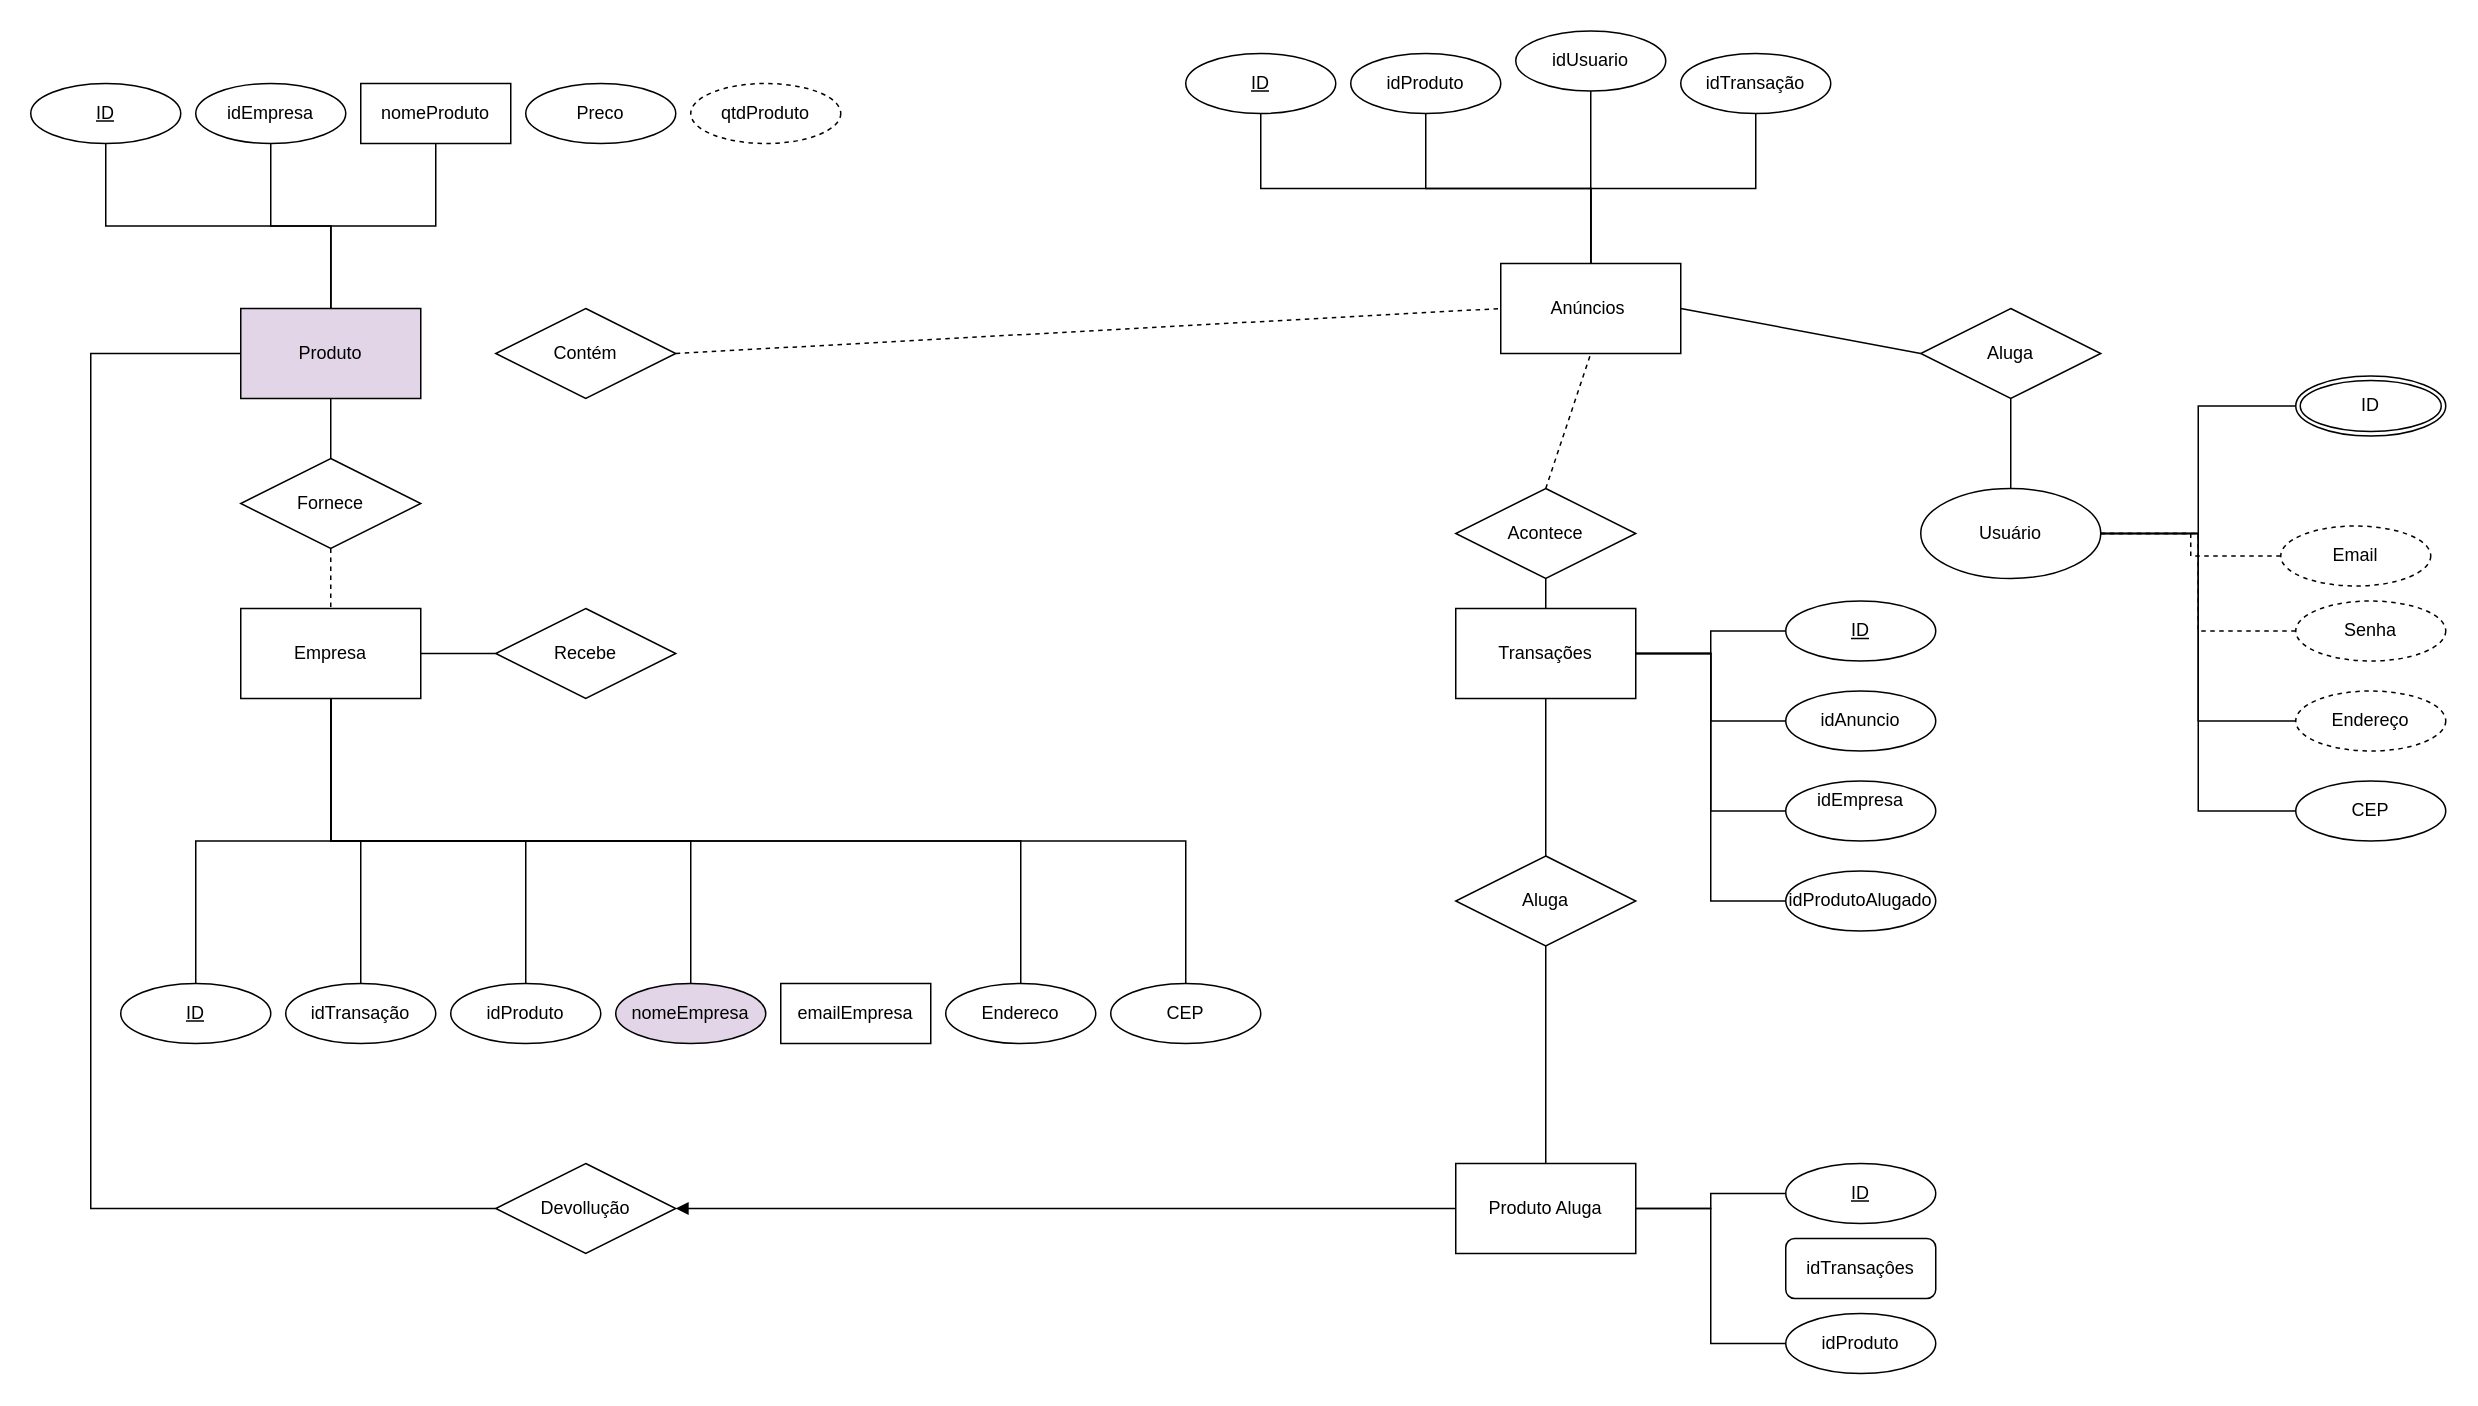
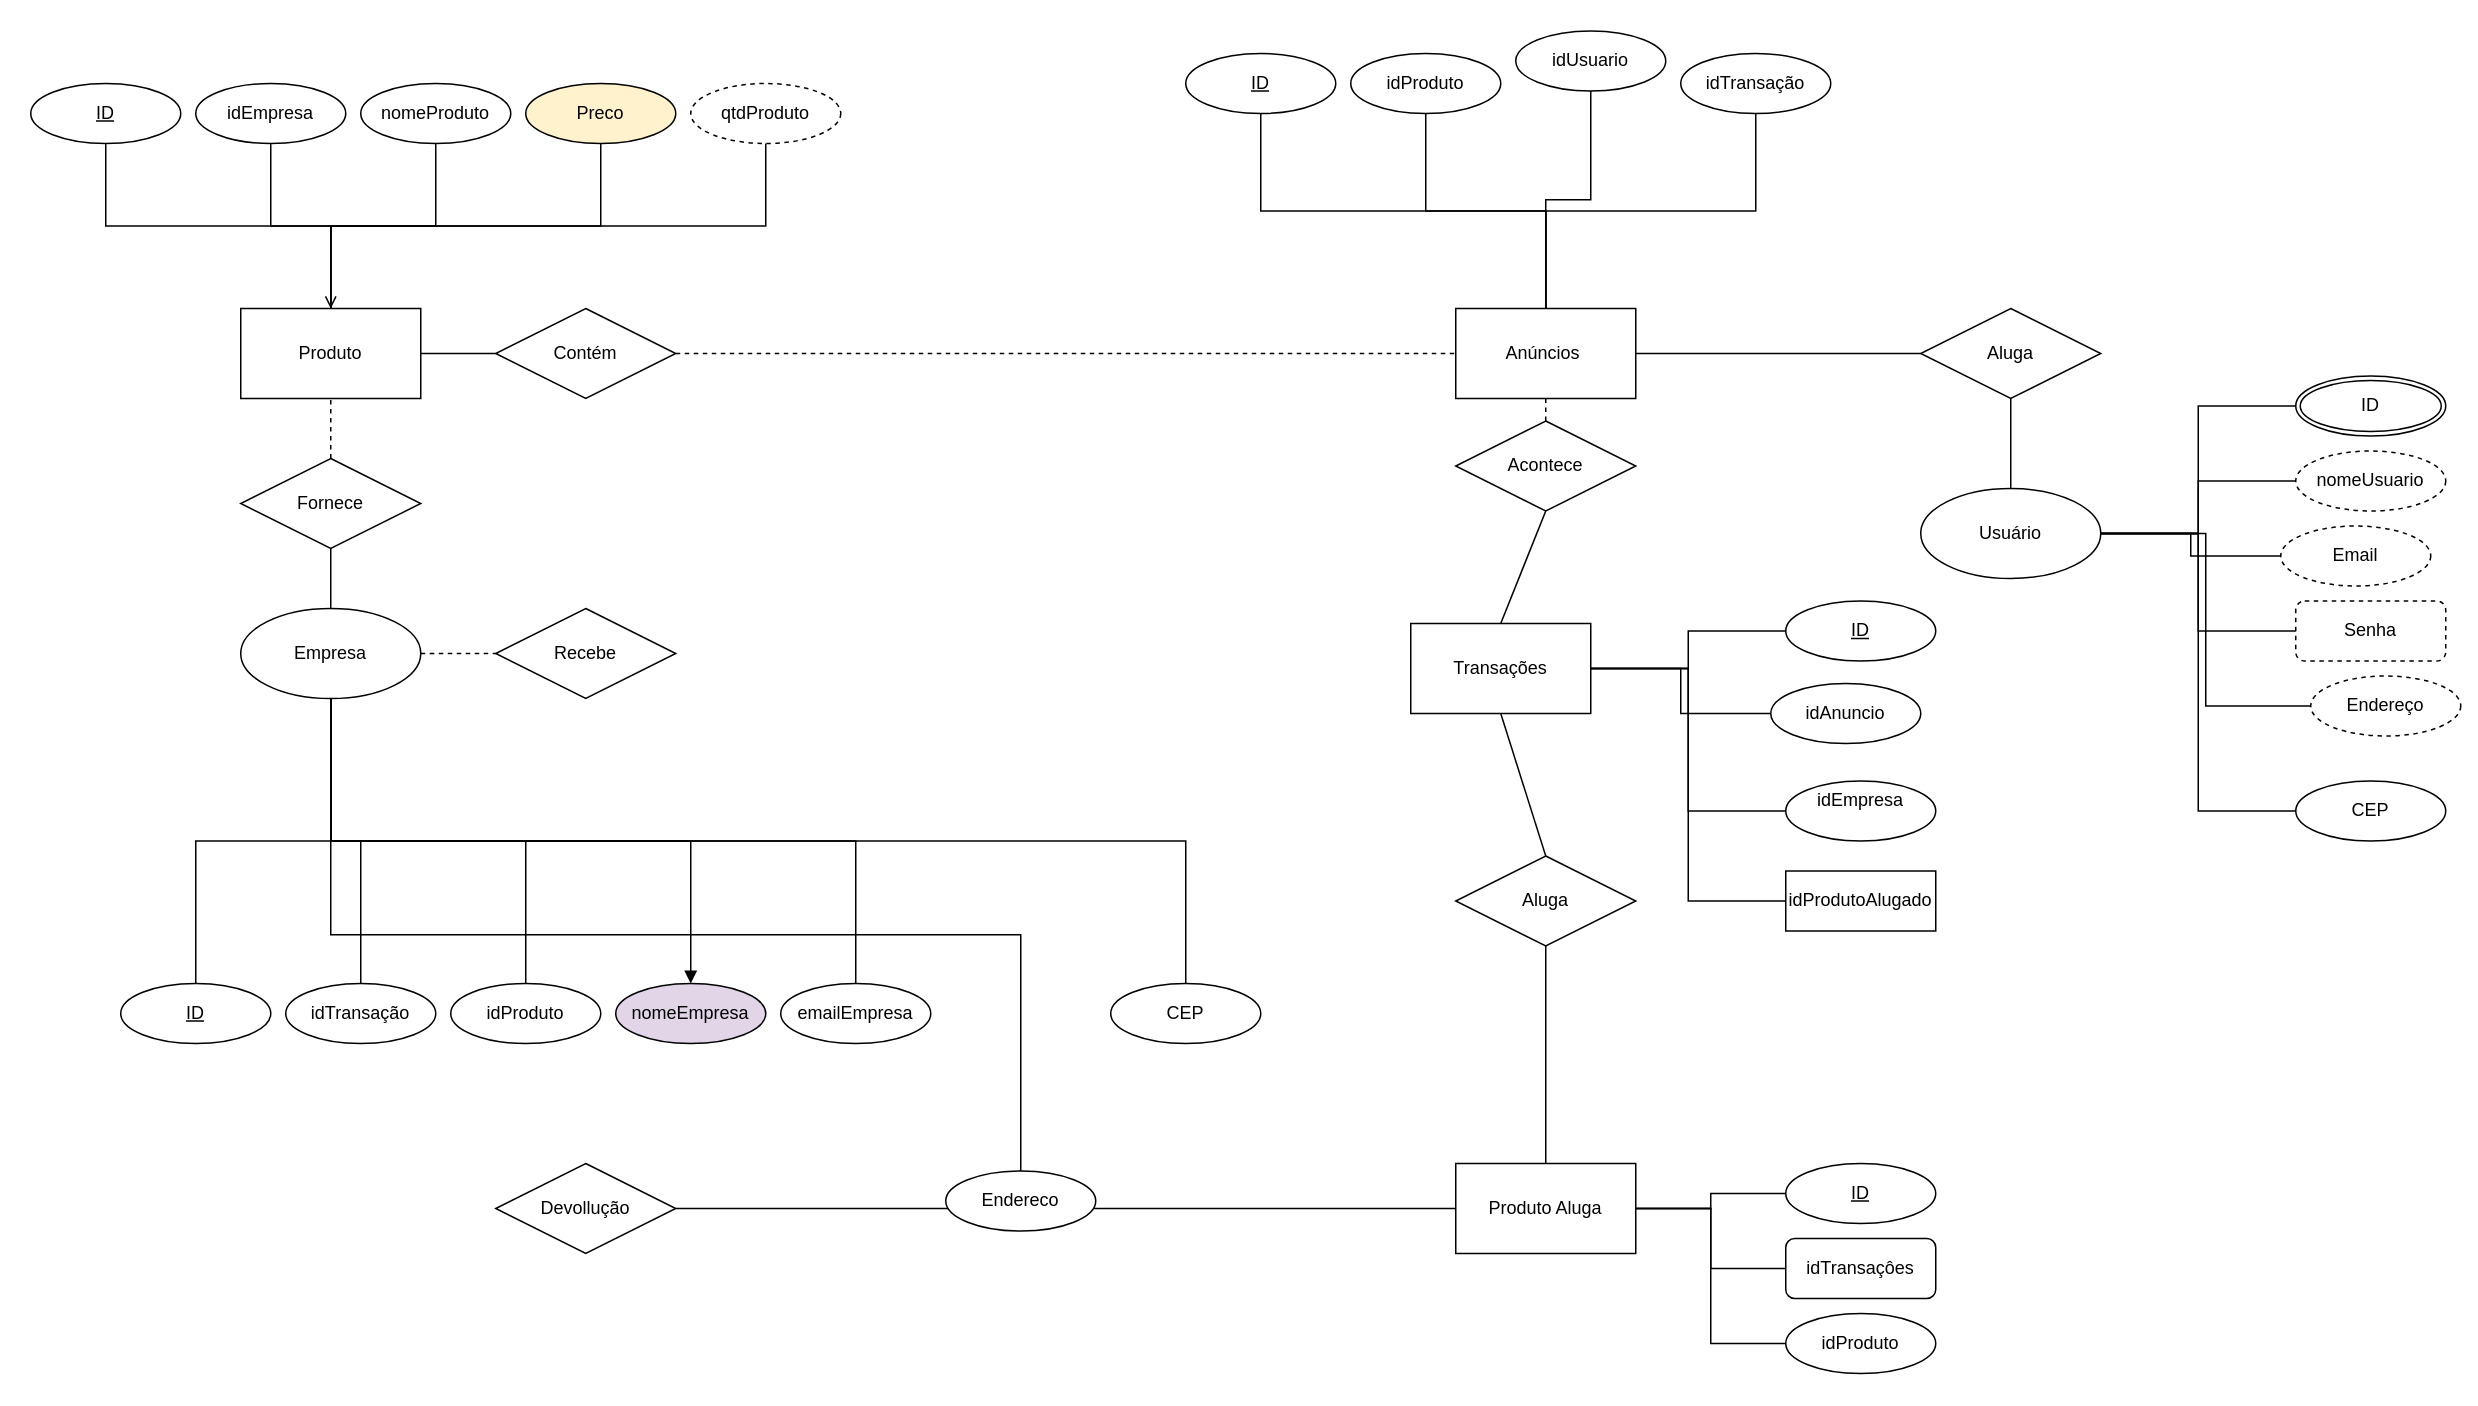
node "nomeProduto": shape rectangle -> ellipse
node "Preco": fillcolor #ffffff -> #fff2cc
edge "nomeProduto" -- "Produto": arrowhead none -> open
edge "Preco" -- "Produto": added
edge "qtdProduto" -- "Produto": added
node "Anúncios": moved (1591, 308) -> (1546, 353)
node "Produto": fillcolor #e1d5e7 -> #ffffff
edge "Produto" -- "Contém": added
edge "Produto" -- "Fornece": style solid -> dashed
edge "nomeUsuario" -- "Usuário": added
node "nomeUsuario": added
node "Acontece": moved (1546, 533) -> (1546, 466)
edge "Usuário" -- "Email": style dashed -> solid
edge "Fornece" -- "Empresa": style dashed -> solid
edge "Usuário" -- "Senha": style dashed -> solid
node "Senha": shape ellipse -> rounded rectangle
node "Empresa": shape rectangle -> ellipse
edge "Empresa" -- "Recebe": style solid -> dashed
node "Transações": moved (1546, 653) -> (1501, 668)
node "idAnuncio": moved (1861, 721) -> (1846, 713)
node "Endereço": moved (2371, 721) -> (2386, 706)
node "idProdutoAlugado": shape ellipse -> rectangle
edge "Produto" -- "Devollução": removed
edge "Empresa" -- "emailEmpresa": added
edge "Empresa" -- "nomeEmpresa": arrowhead none -> block
node "emailEmpresa": shape rectangle -> ellipse
node "Endereco": moved (1021, 1013) -> (1021, 1201)
edge "Produto Aluga" -> "Devollução": arrowhead block -> none
edge "Produto Aluga" -- "idTransaçôes": added
